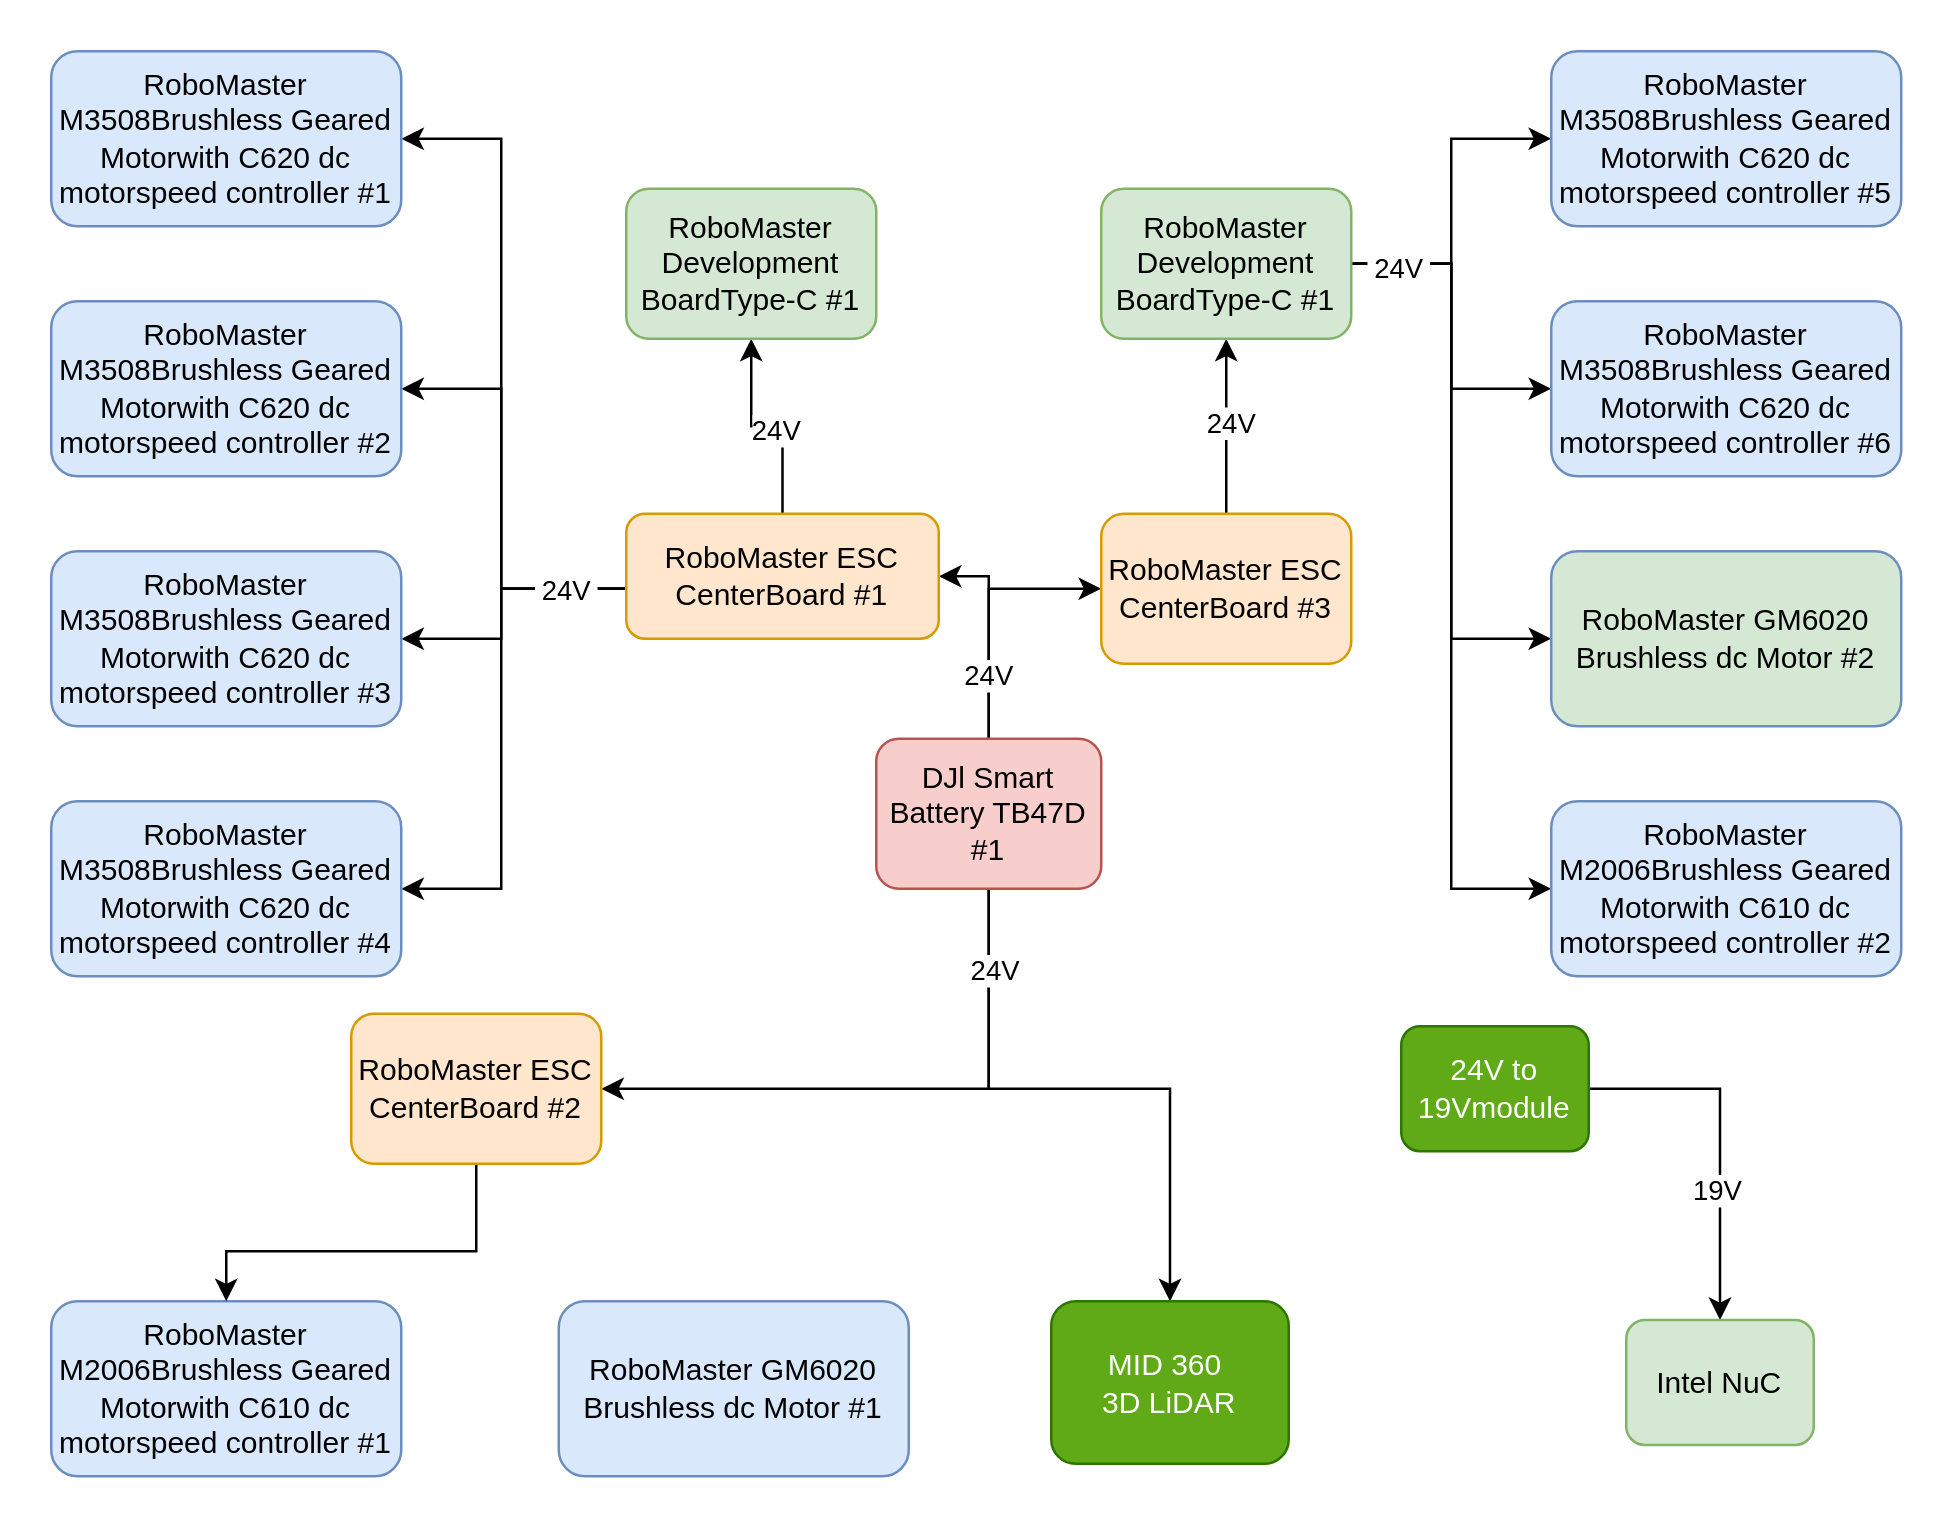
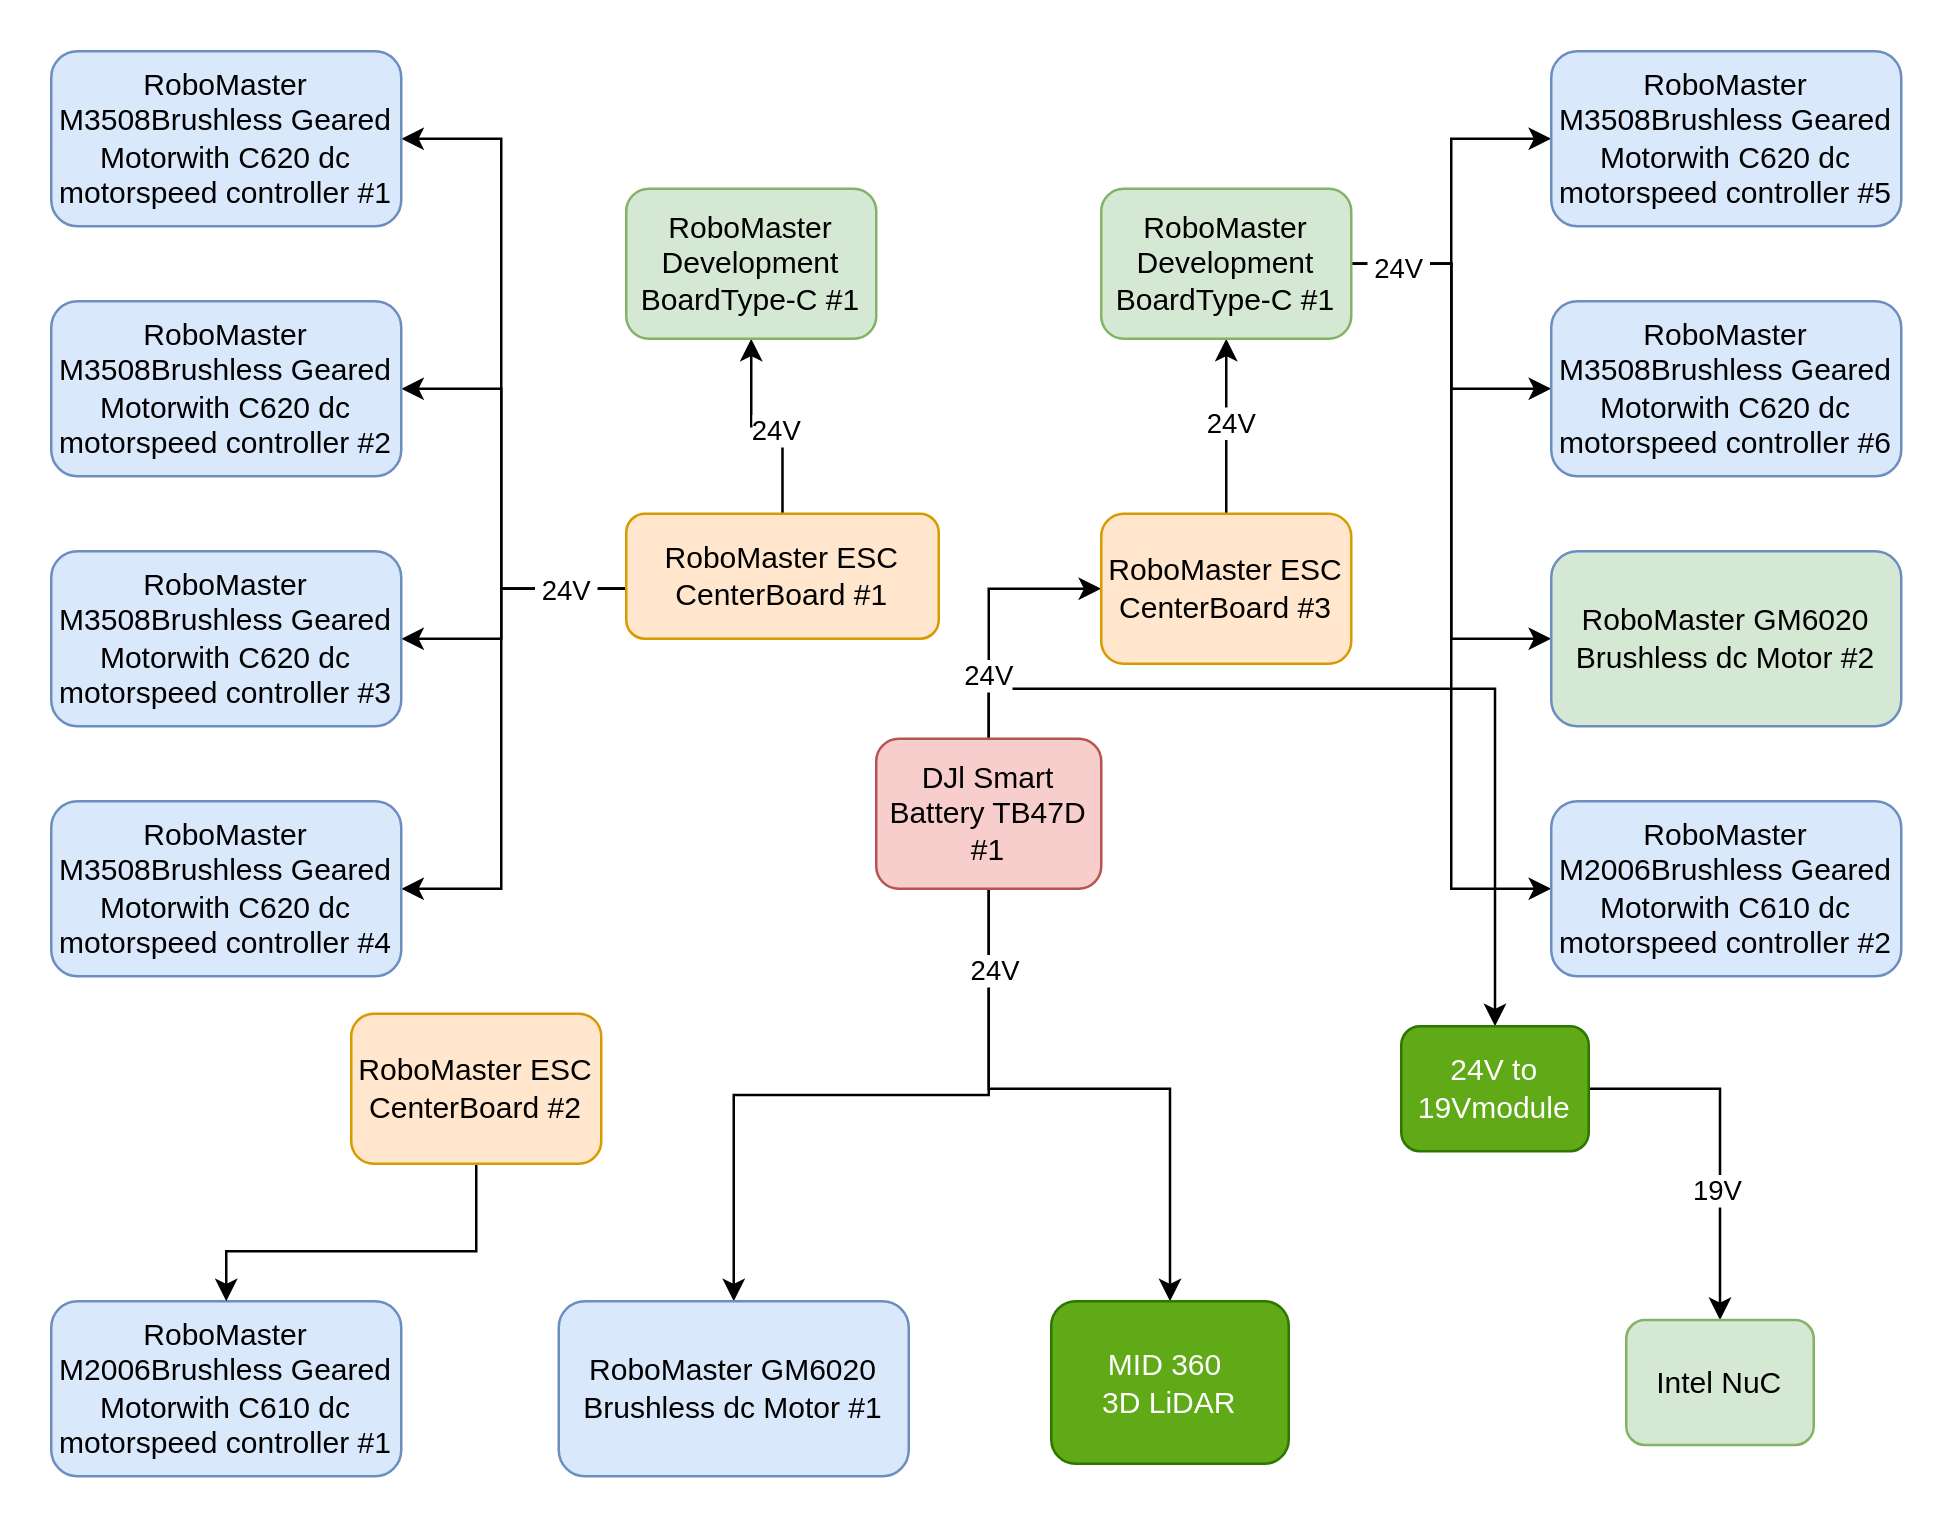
edge "DJl Smart Battery TB47D #1" -> "RoboMaster ESC CenterBoard #1": now "DJl Smart Battery TB47D #1" -> "24V to 19Vmodule"
edge "DJl Smart Battery TB47D #1" -> "RoboMaster ESC CenterBoard #2": now "DJl Smart Battery TB47D #1" -> "RoboMaster GM6020 Brushless dc Motor #1"
